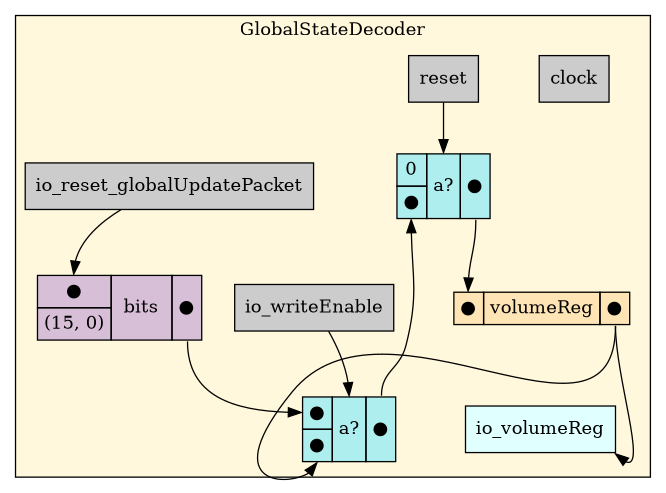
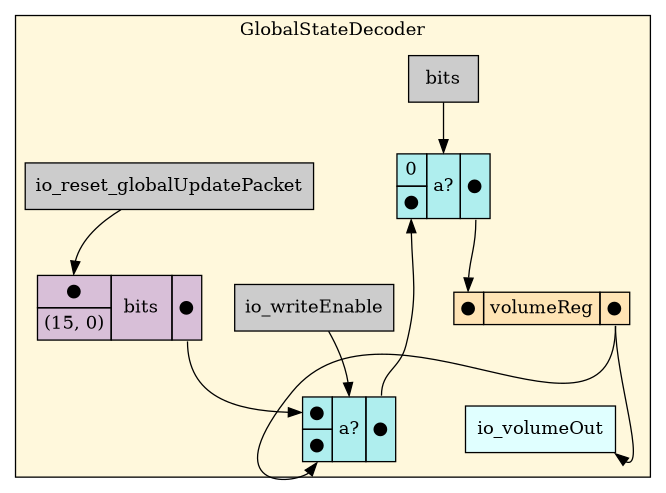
node "reset": label "reset" -> "bits"
node "clock": removed
node "io_volumeReg": label "io_volumeReg" -> "io_volumeOut"
